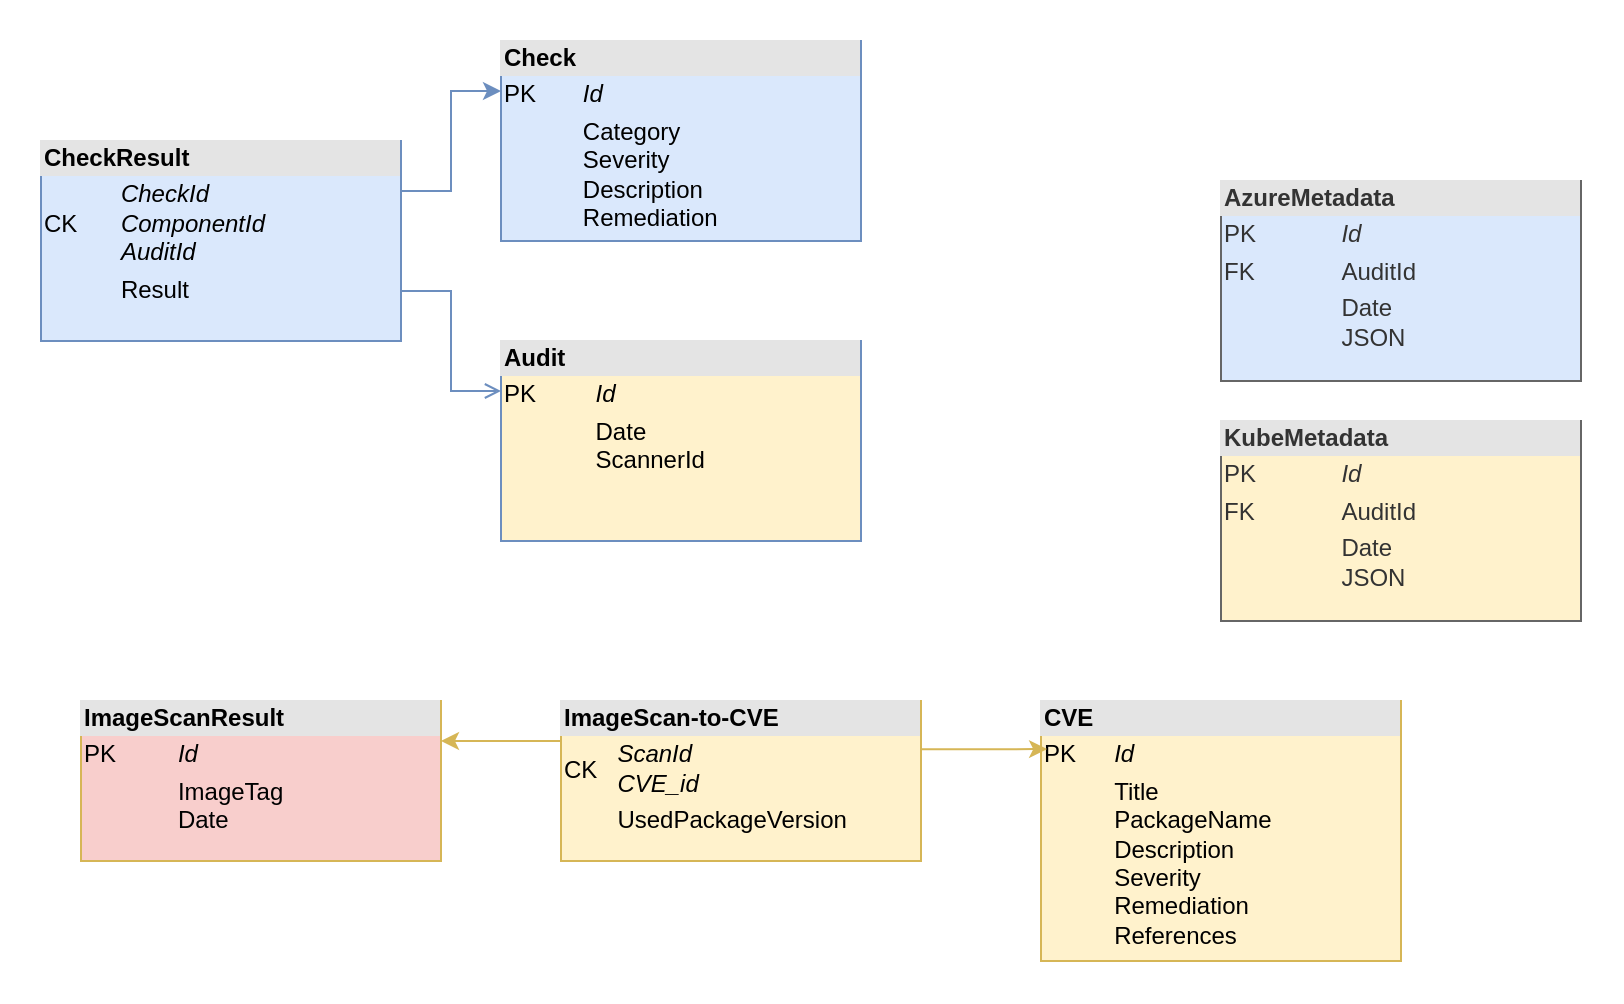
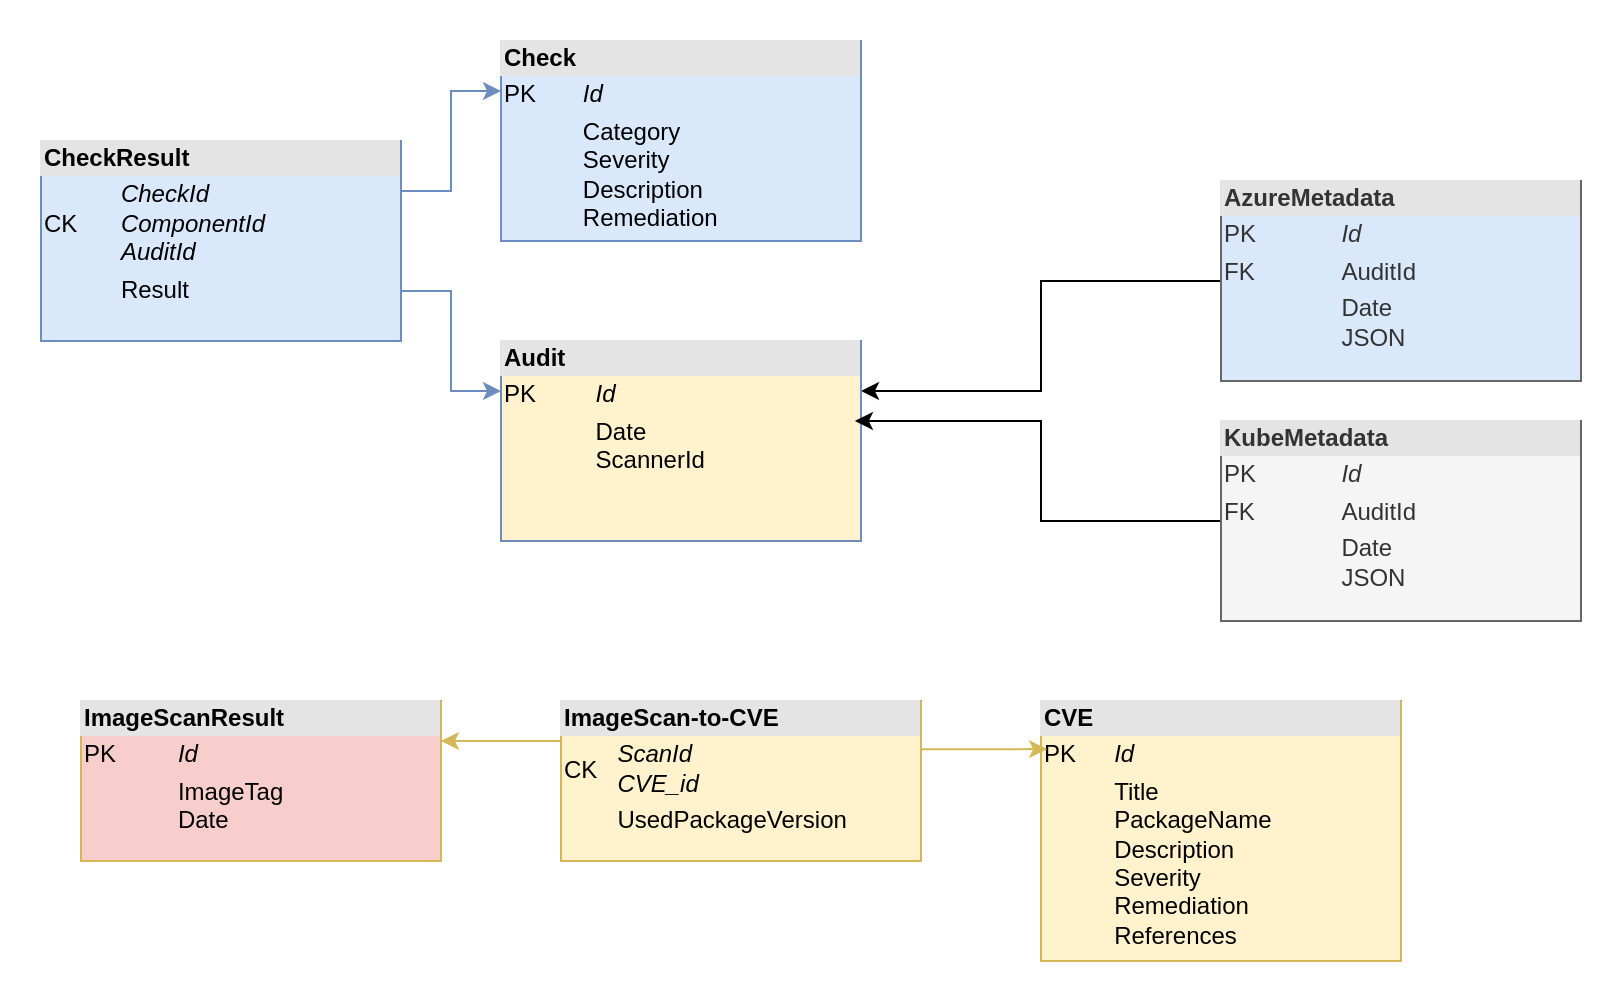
edge "AzureMetadata PK Id FK AuditId Date JSON" -> "Audit PK Id Date ScannerId": added
edge "CheckResult CK CheckId ComponentId AuditId Result" -> "Audit PK Id Date ScannerId": arrowhead open -> classic
edge "KubeMetadata PK Id FK AuditId Date JSON" -> "Audit PK Id Date ScannerId": added
node "KubeMetadata PK Id FK AuditId Date JSON": fillcolor #fff2cc -> #f5f5f5
